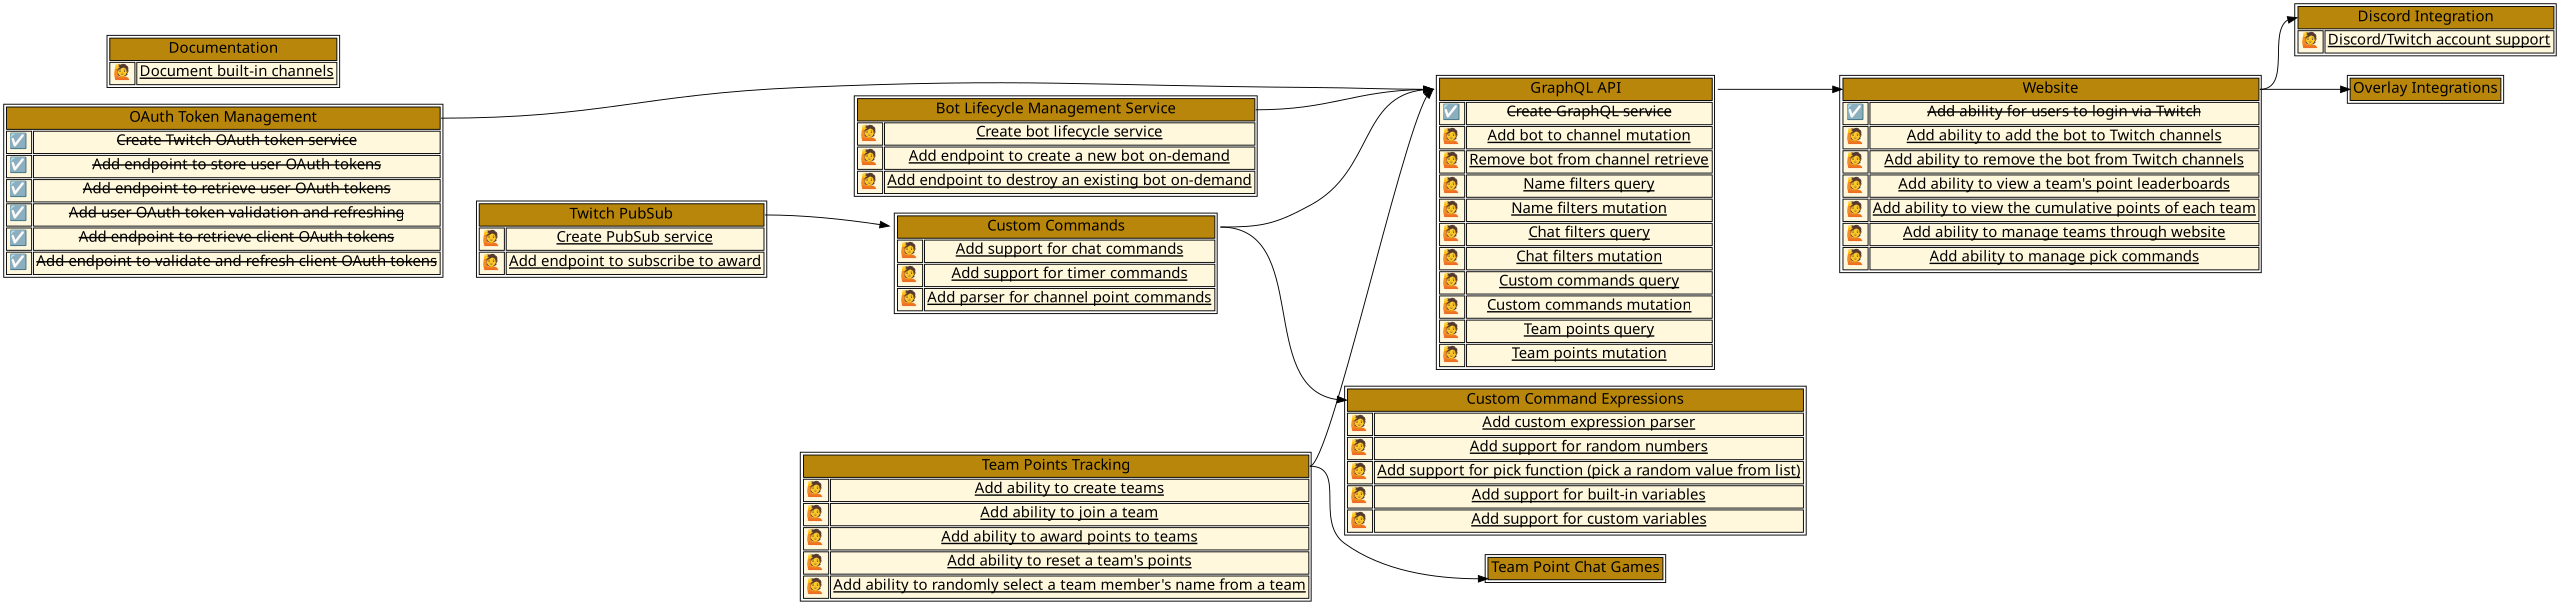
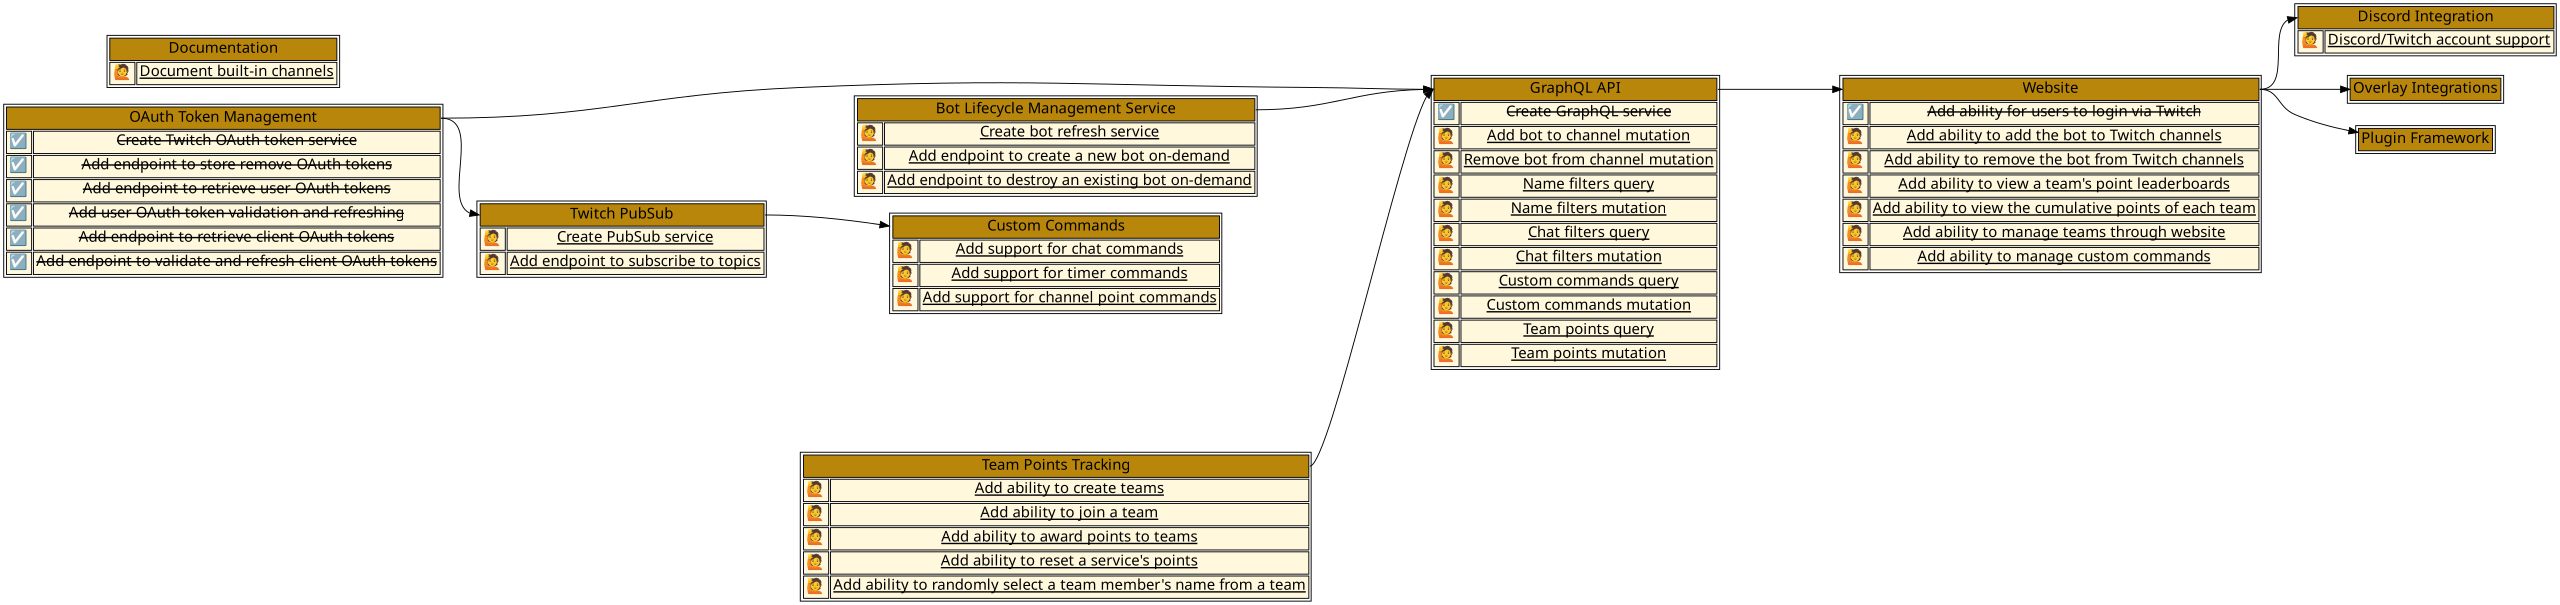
node "Bot Lifecycle Management Service": text "Create bot lifecycle service" -> "Create bot refresh service"
node "Plugin Framework": added
node "GraphQL API": text "Remove bot from channel retrieve" -> "Remove bot from channel mutation"
edge "OAuth Token Management" -> "Twitch PubSub": added
node "OAuth Token Management": text "Add endpoint to store user OAuth tokens" -> "Add endpoint to store remove OAuth tokens"
edge "Custom Commands" -> "GraphQL API": removed
node "Website": text "Add ability to manage pick commands" -> "Add ability to manage custom commands"
node "Twitch PubSub": text "Add endpoint to subscribe to award" -> "Add endpoint to subscribe to topics"
node "Custom Commands": text "Add parser for channel point commands" -> "Add support for channel point commands"
node "Custom Command Expressions": removed
node "Team Points Tracking": text "Add ability to reset a team's points" -> "Add ability to reset a service's points"
node "Team Point Chat Games": removed
